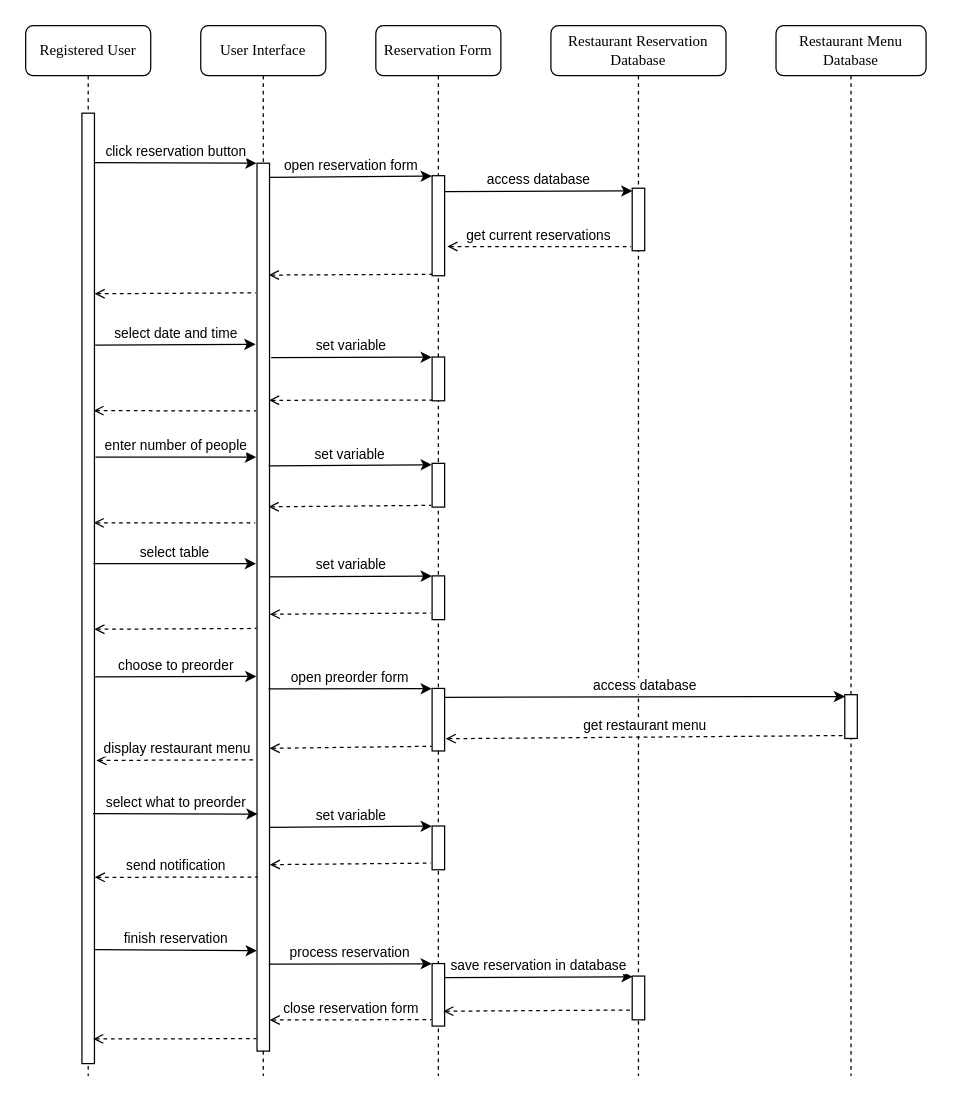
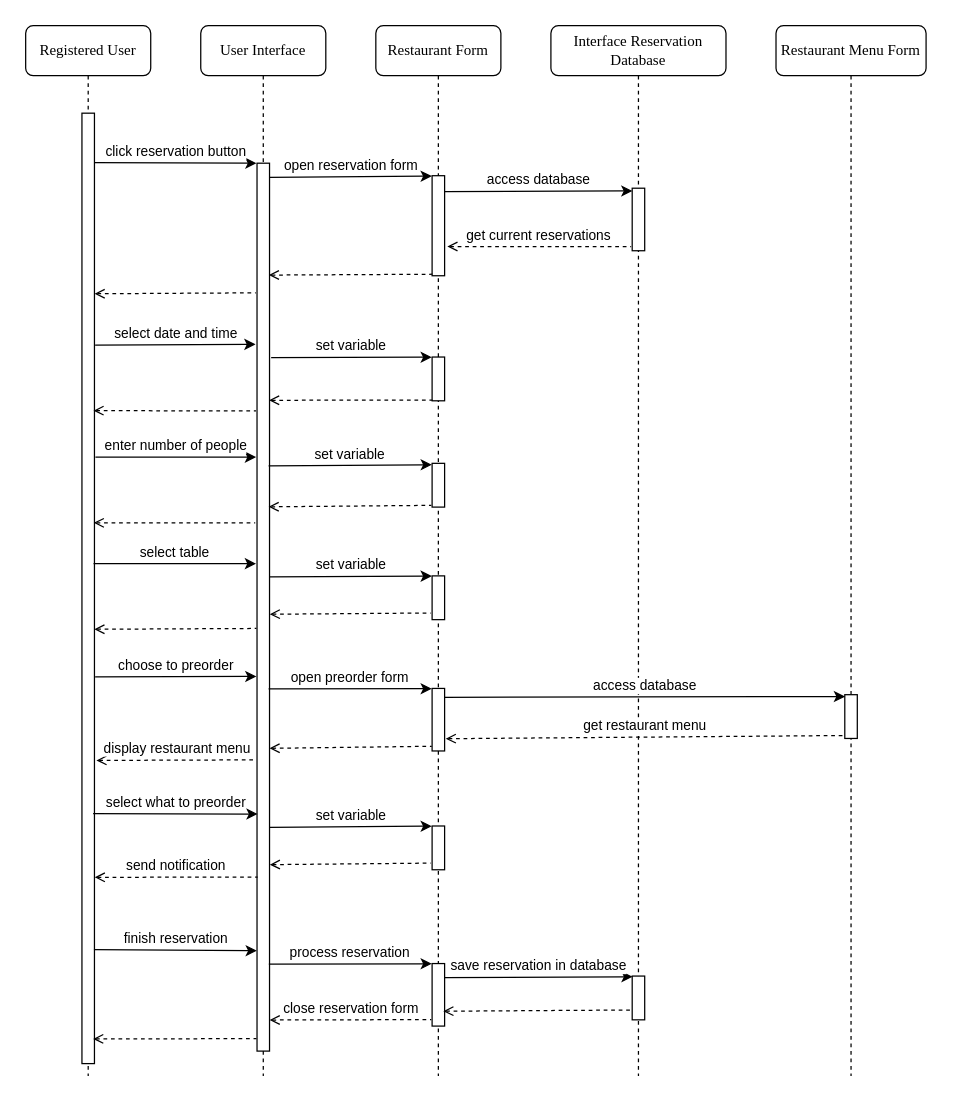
node "Reservation Form": label "Reservation Form" -> "Restaurant Form"
node "Restaurant Reservation Database": label "Restaurant Reservation Database" -> "Interface Reservation Database"
node "Restaurant Menu Database": label "Restaurant Menu Database" -> "Restaurant Menu Form"
